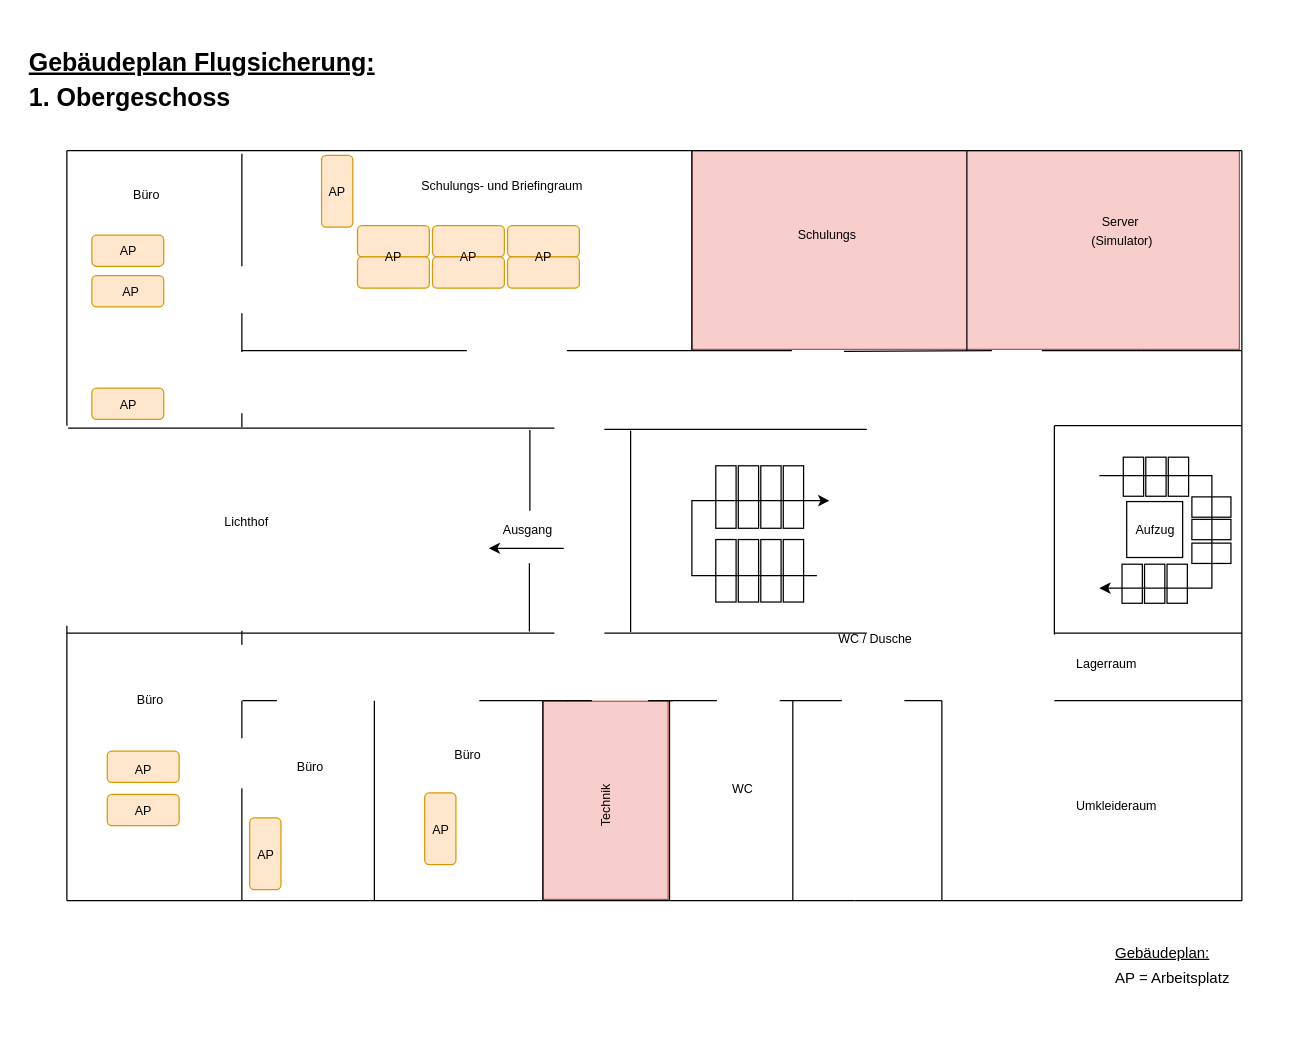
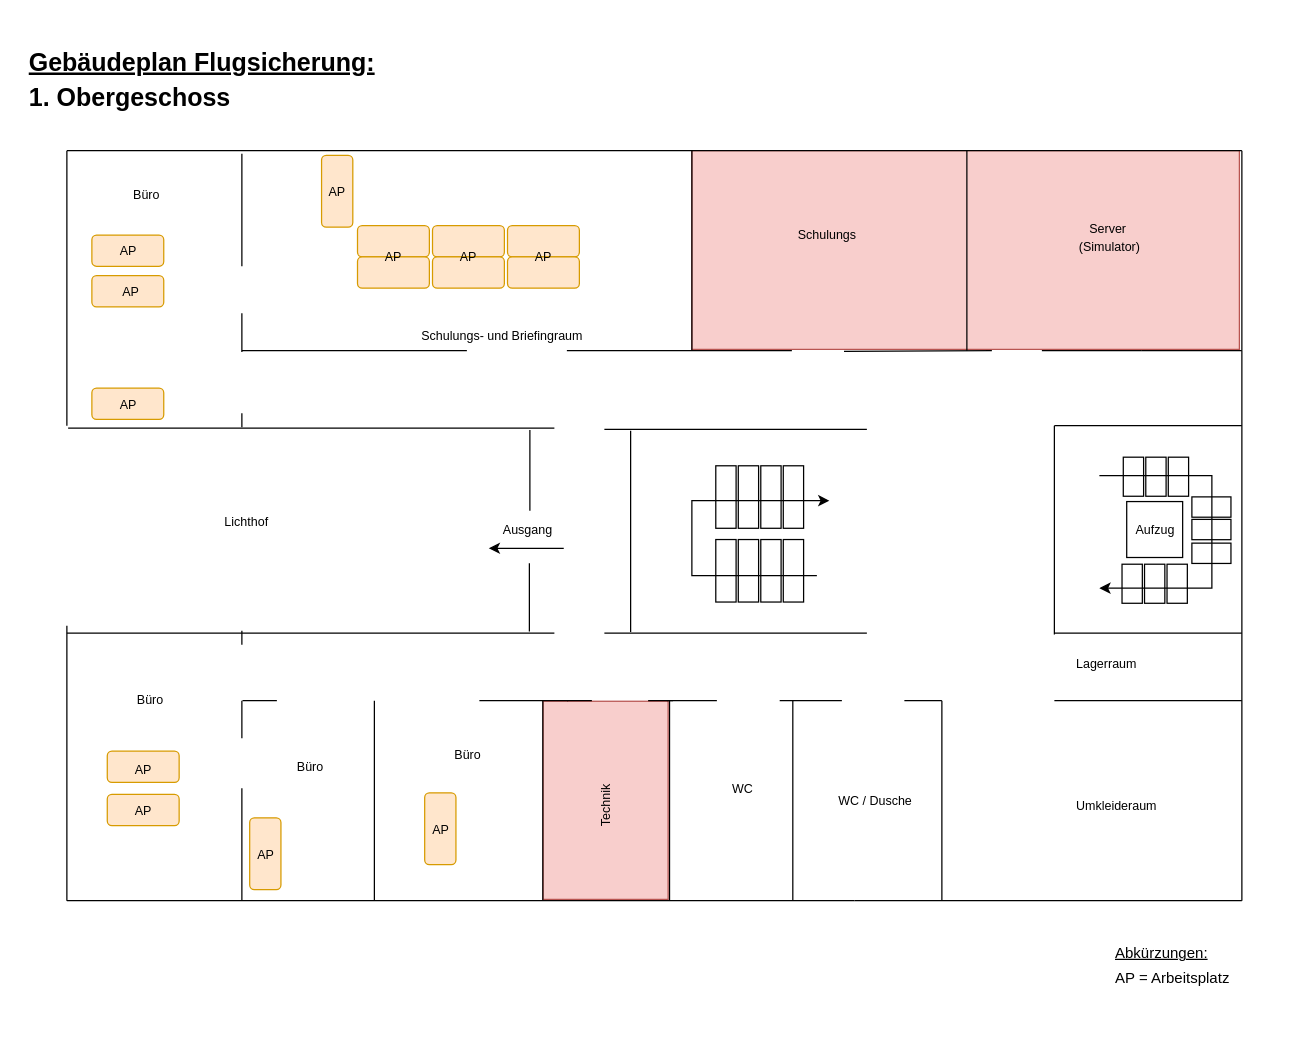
node "Schulungs- und Briefingraum": moved (503, 185) -> (503, 335)
node "Server (Simulator)": moved (1122, 230) -> (1110, 237)
node "WC / Dusche": moved (876, 638) -> (876, 801)
node "Gebäudeplan: AP = Arbeitsplatz": label "Gebäudeplan: AP = Arbeitsplatz" -> "Abkürzungen: AP = Arbeitsplatz"
